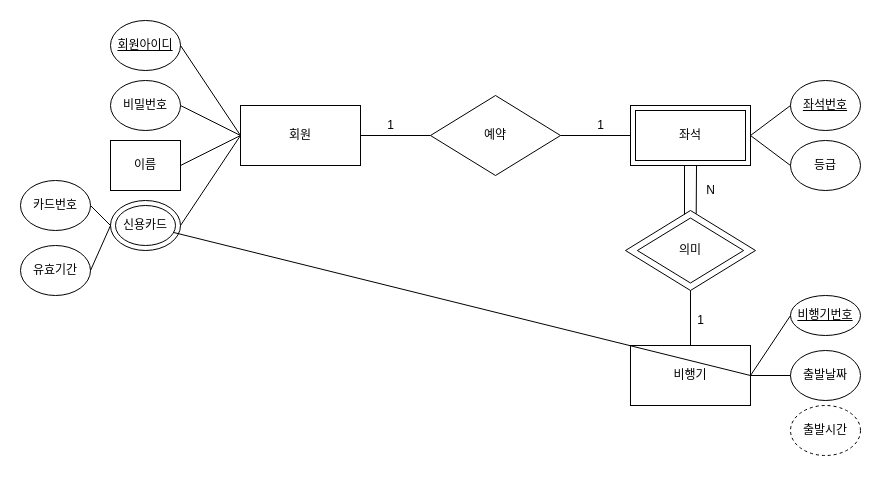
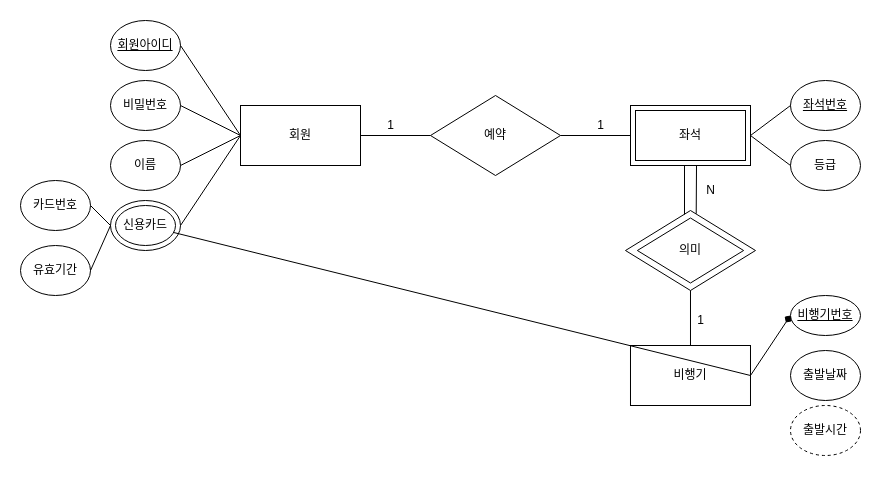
node "이름": shape rectangle -> ellipse
edge "비행기번호" -- "비행기": arrowhead none -> diamond
edge "비행기" -- "출발날짜": removed
